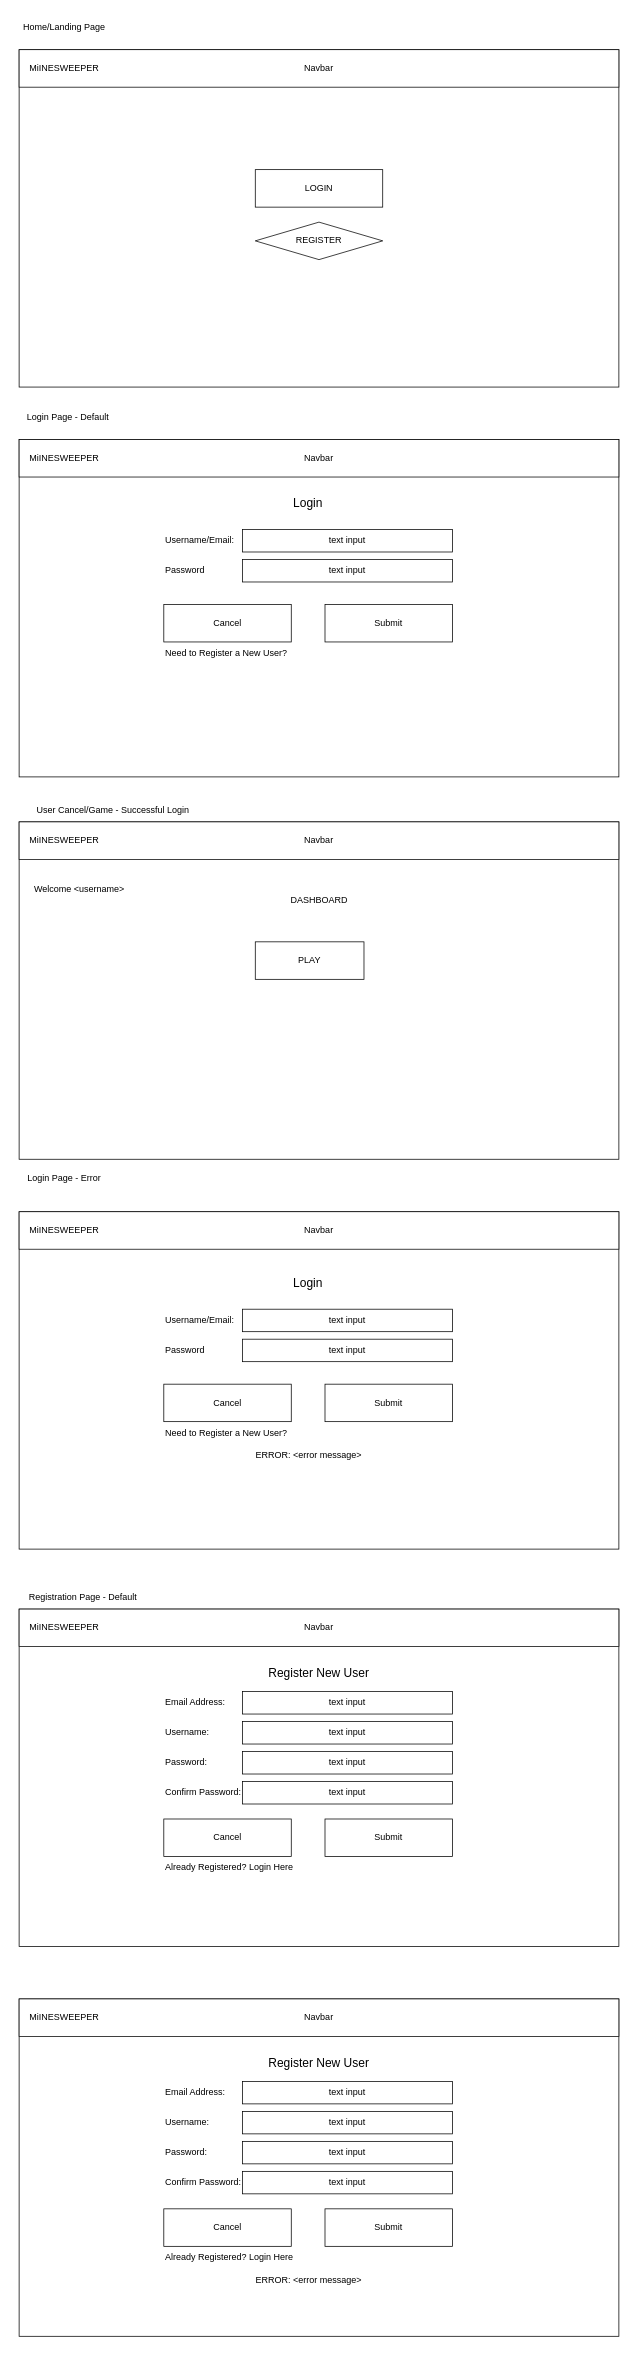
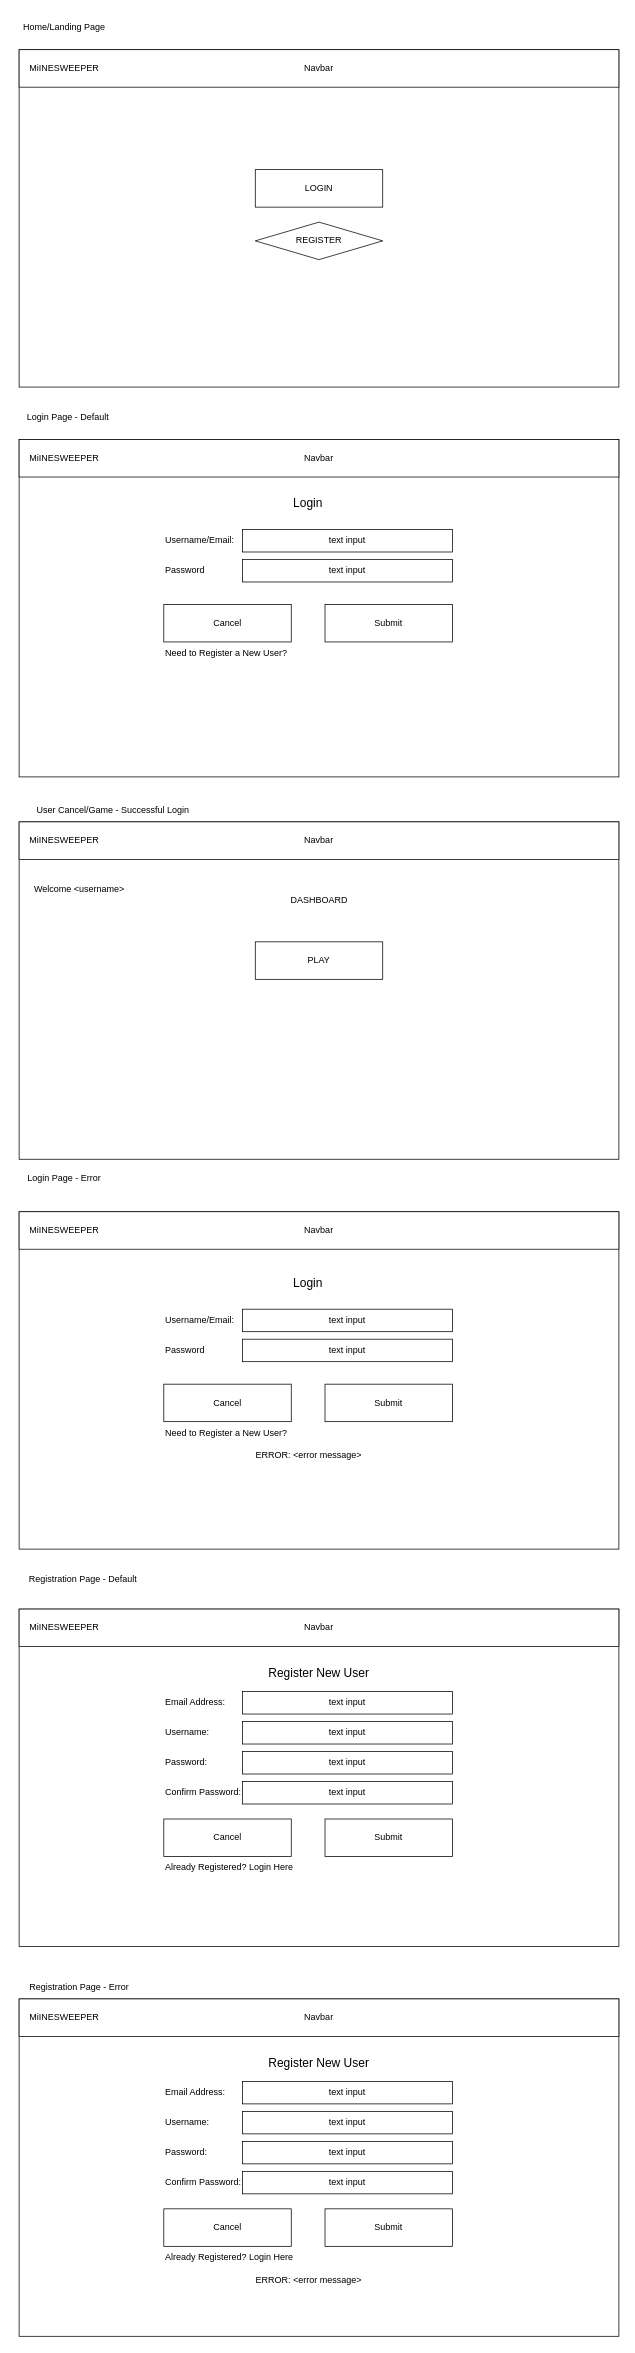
node "PLAY": size 109x38 -> 128x38
node "Registration Page - Default": moved (83, 1598) -> (83, 1579)
node "Registration Page - Error": added
